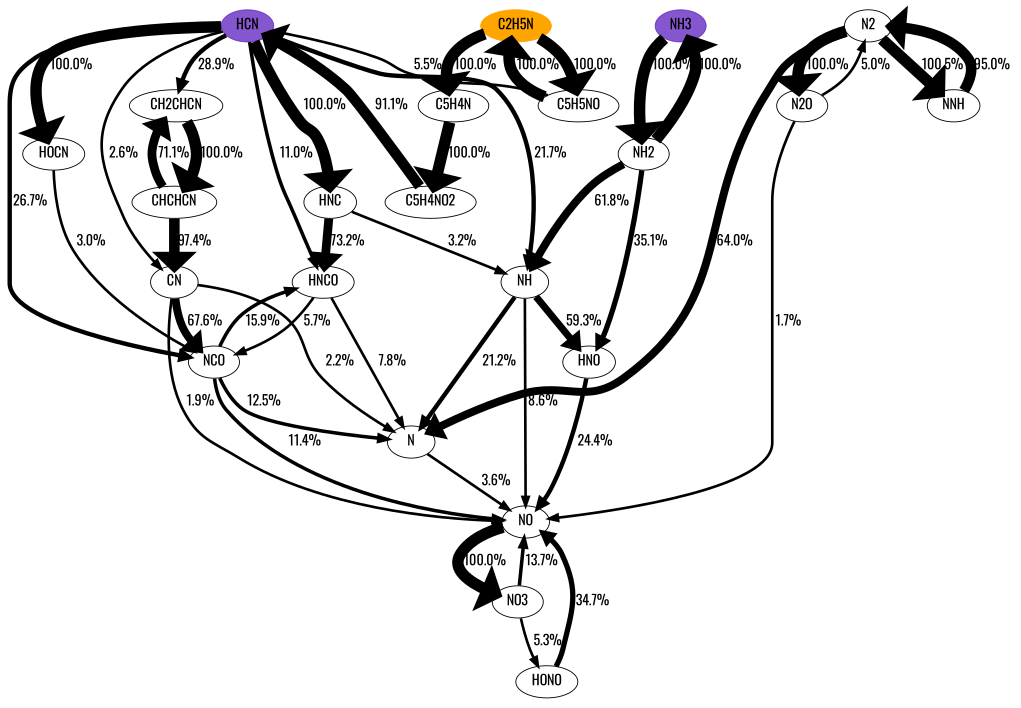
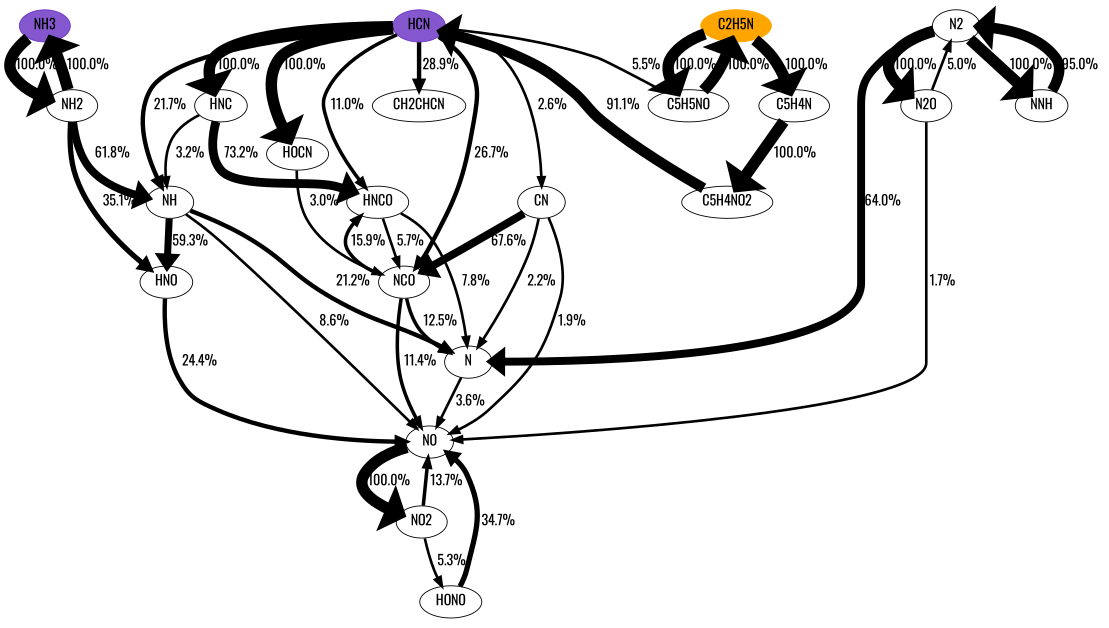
edge "N2" -> "NNH": label " 100.5%" -> " 100.0%"
node "CHCHCN": removed
node "NO3": label "NO3" -> "NO2"
